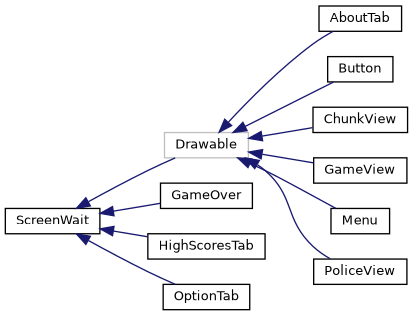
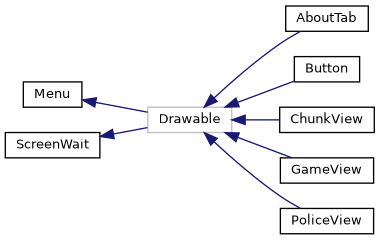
edge "Menu" -> "Drawable": reversed
node "GameOver": removed
node "HighScoresTab": removed
node "OptionTab": removed
